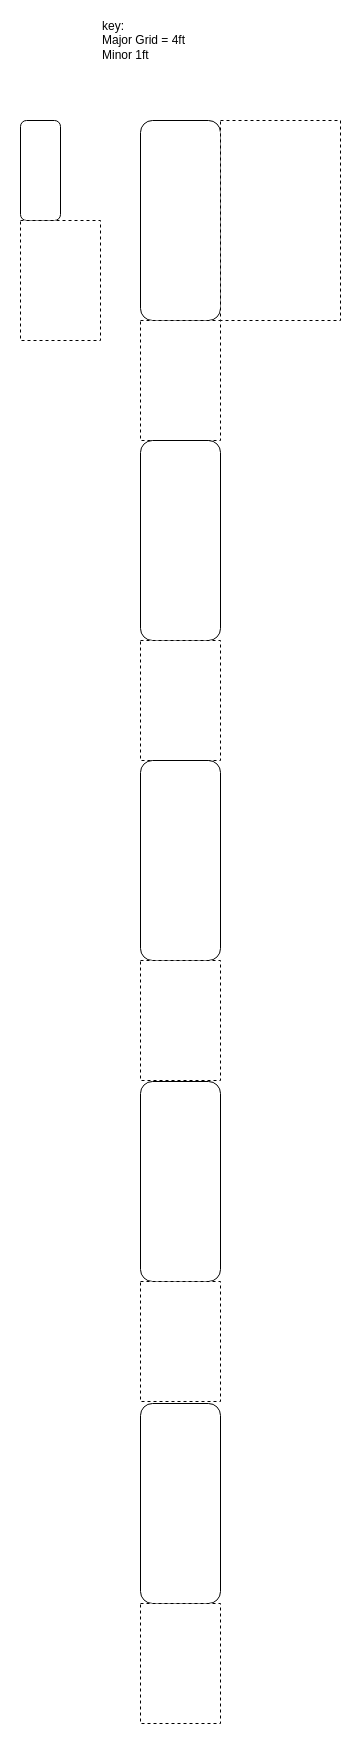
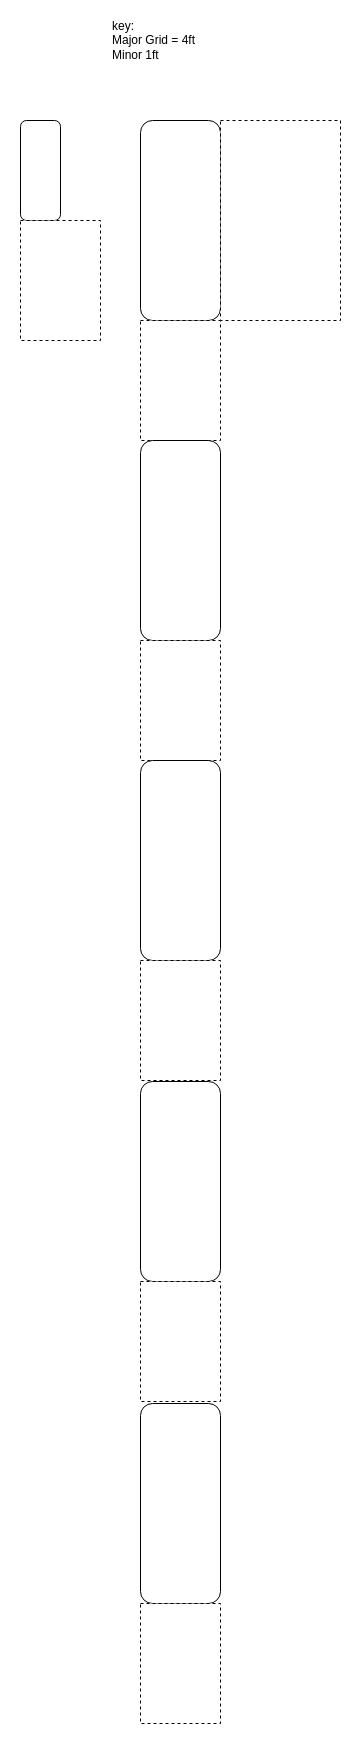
node "key: Major Grid = 4ft Minor 1ft": moved (156, 41) -> (166, 41)
